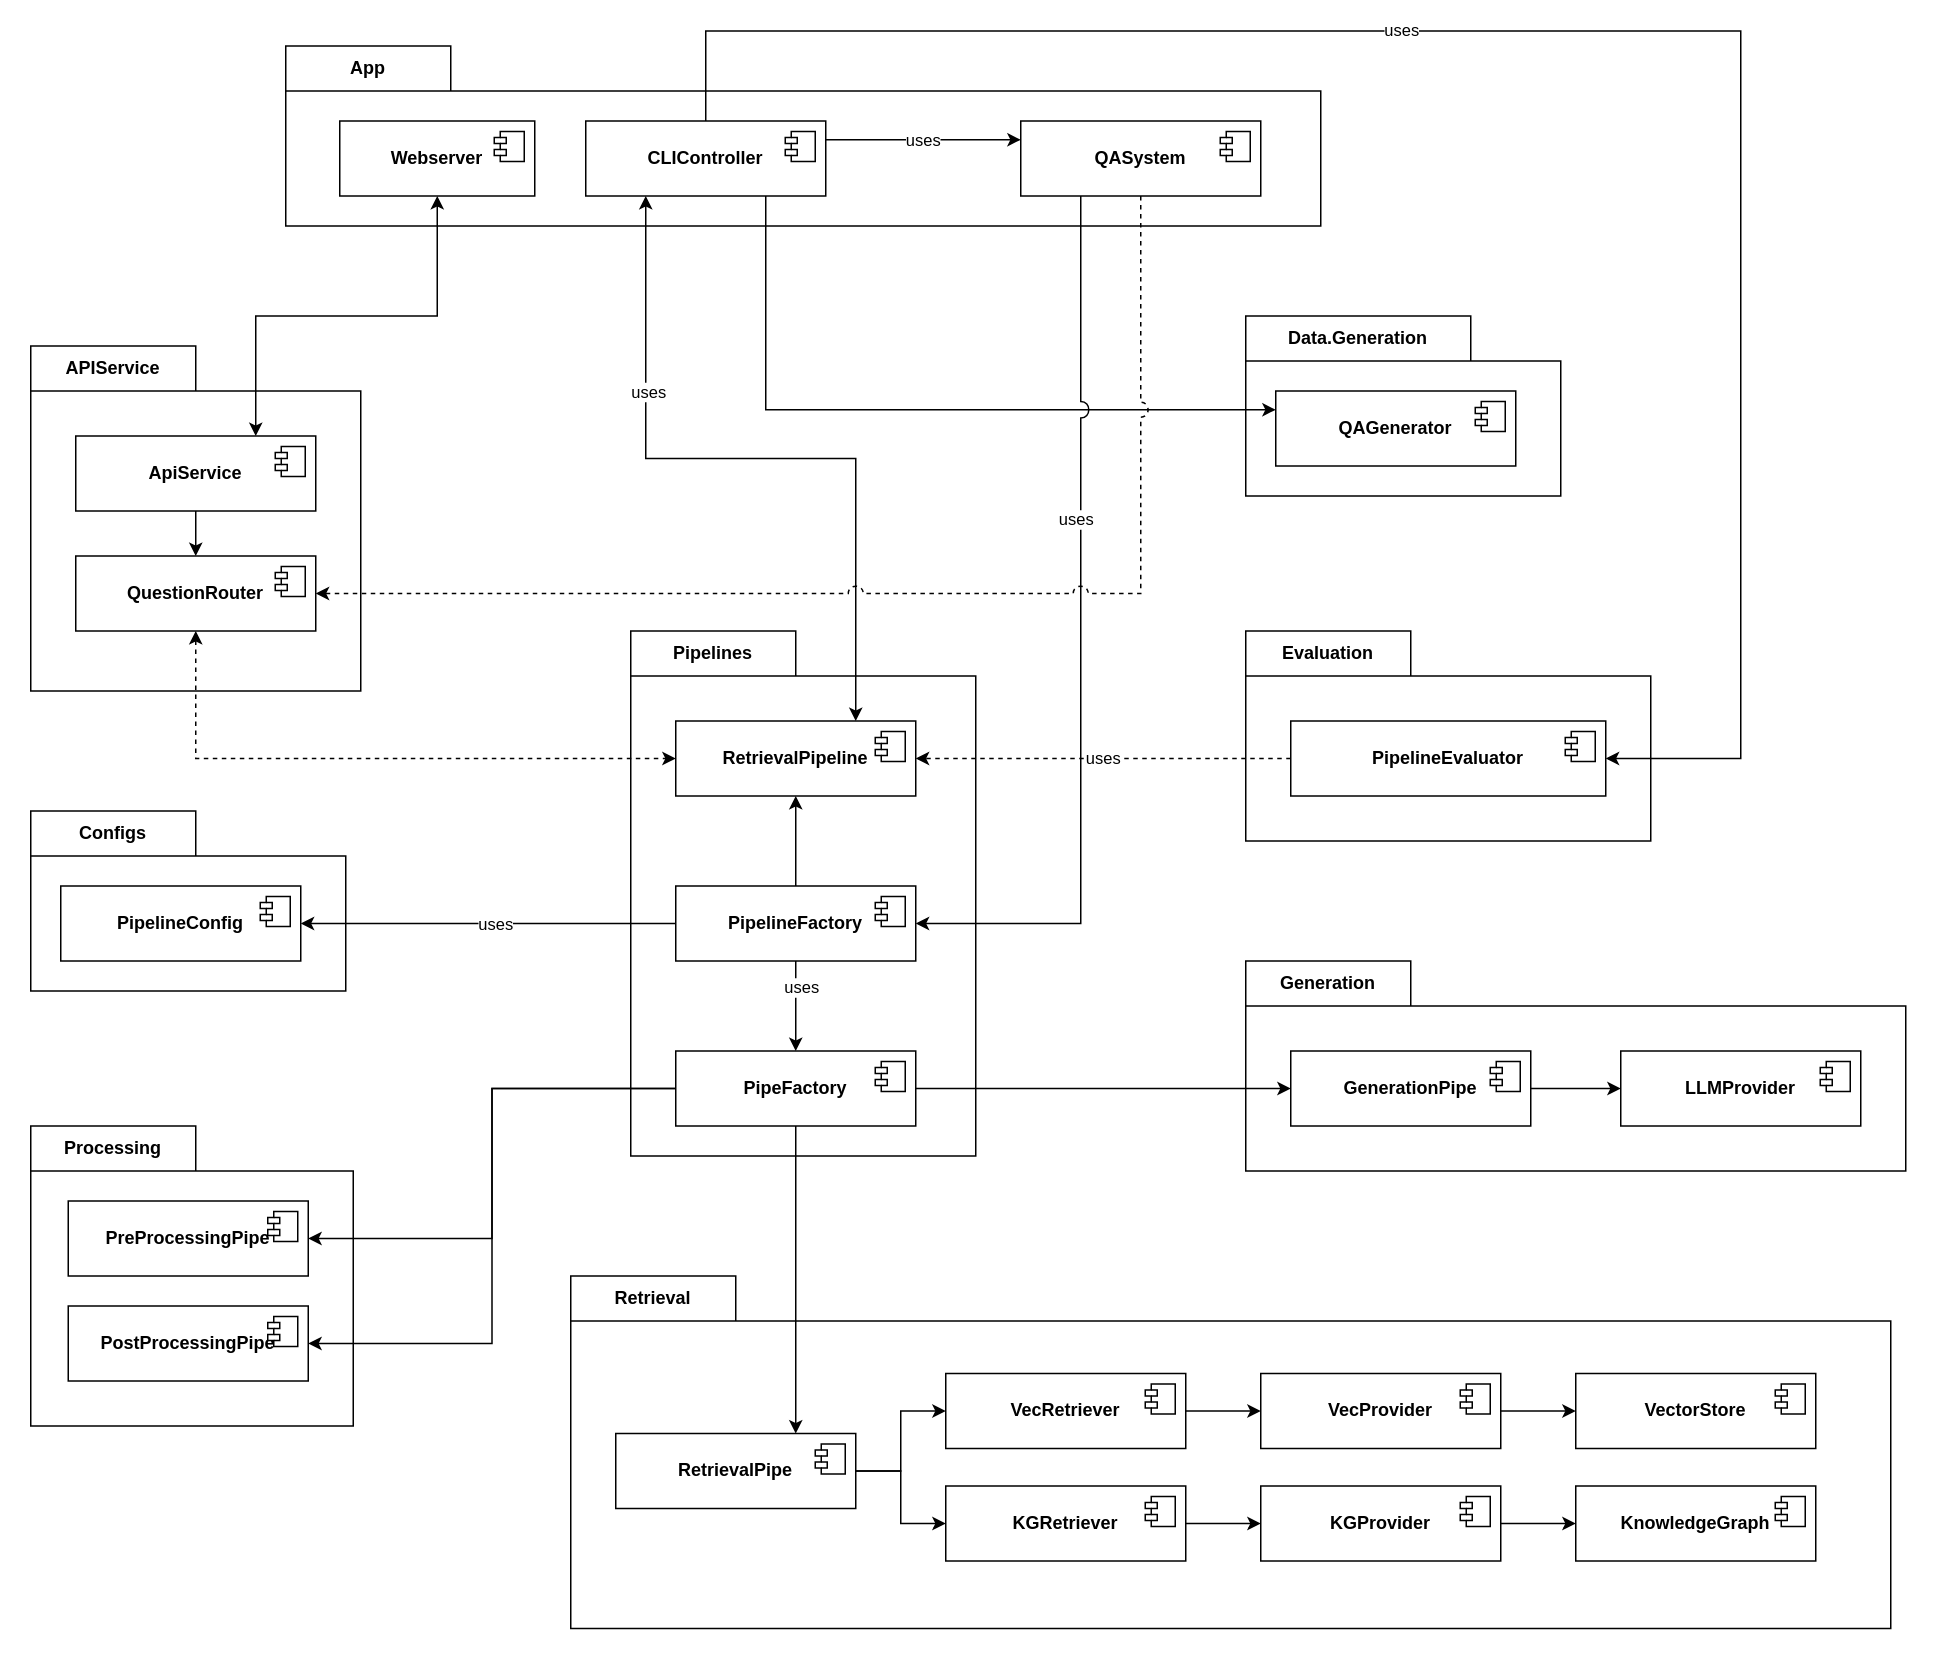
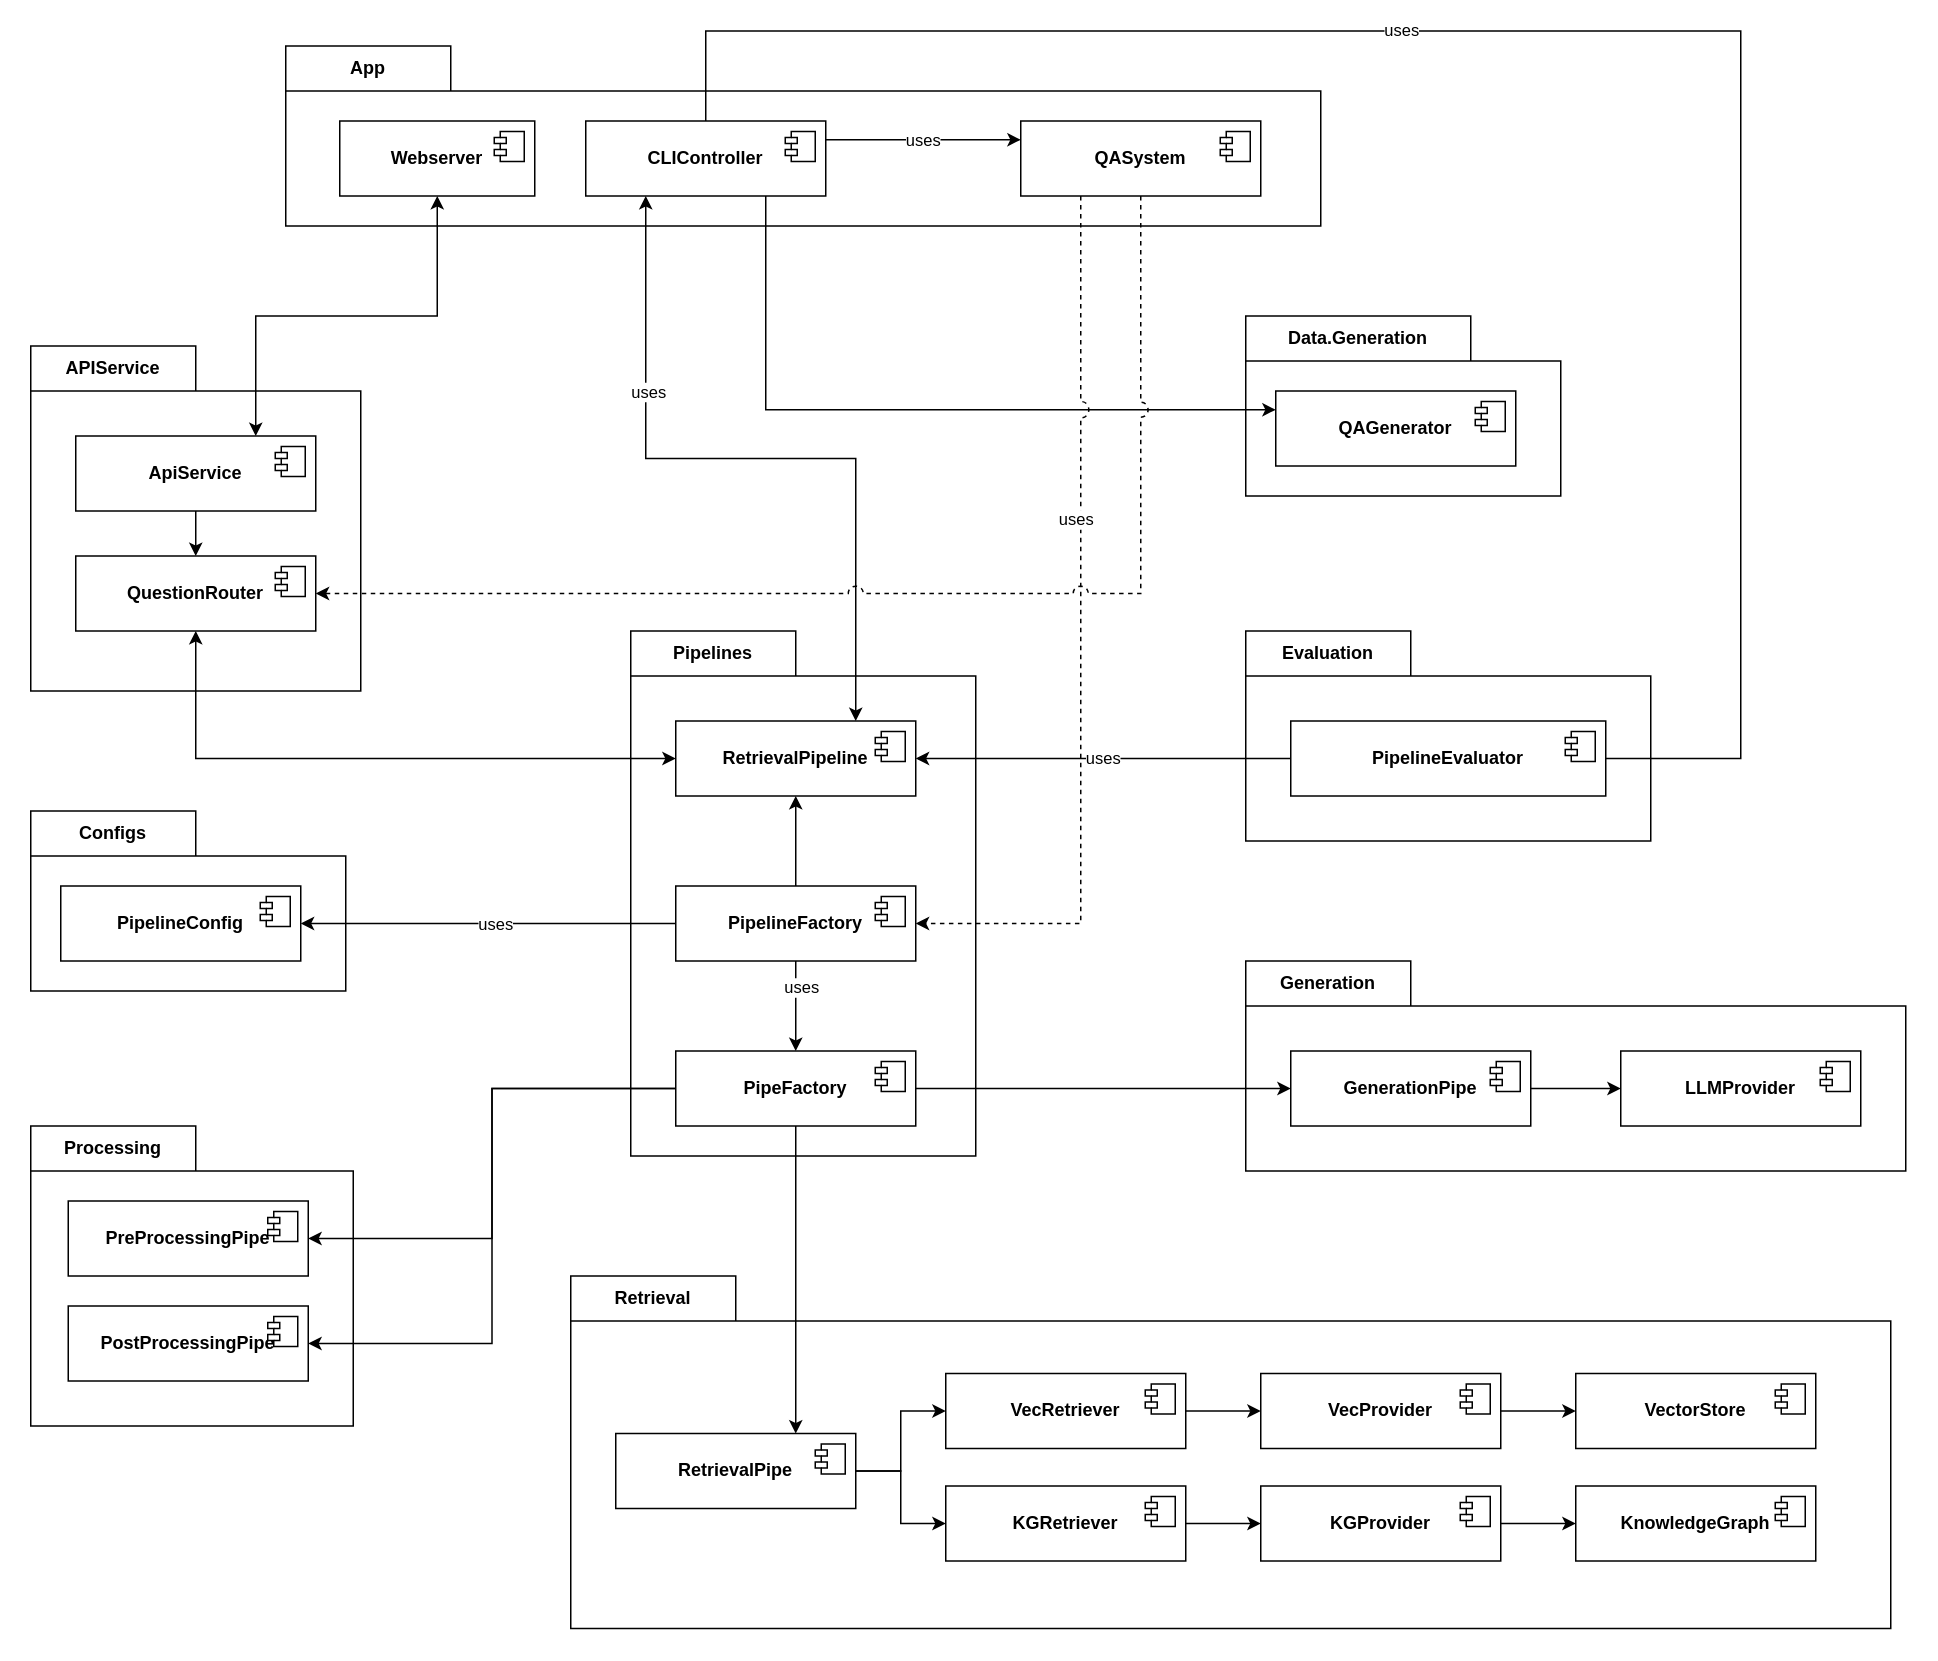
edge "QuestionRouter" -- "RetrievalPipeline": style dashed -> solid
edge "PipelineEvaluator" -> "RetrievalPipeline": style dashed -> solid
edge "CLIController" -> "PipelineEvaluator": arrowhead classic -> none
edge "QASystem" -> "PipelineFactory": style solid -> dashed
